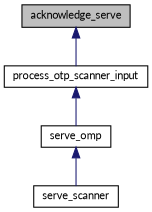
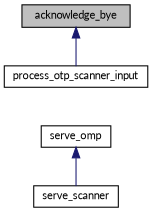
node "acknowledge_serve": label "acknowledge_serve" -> "acknowledge_bye"
edge "serve_omp" -> "process_otp_scanner_input": removed
